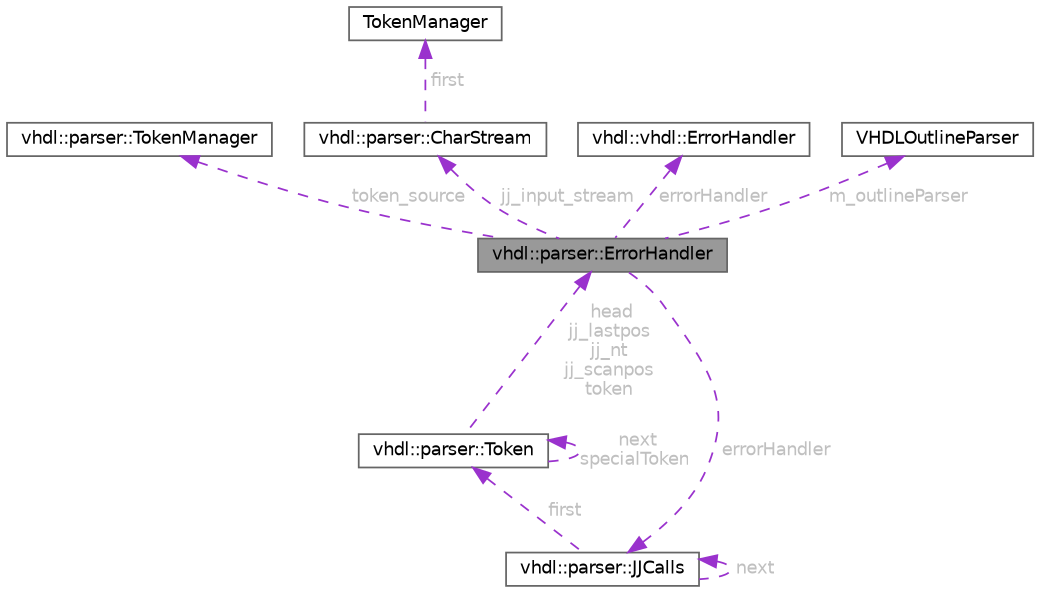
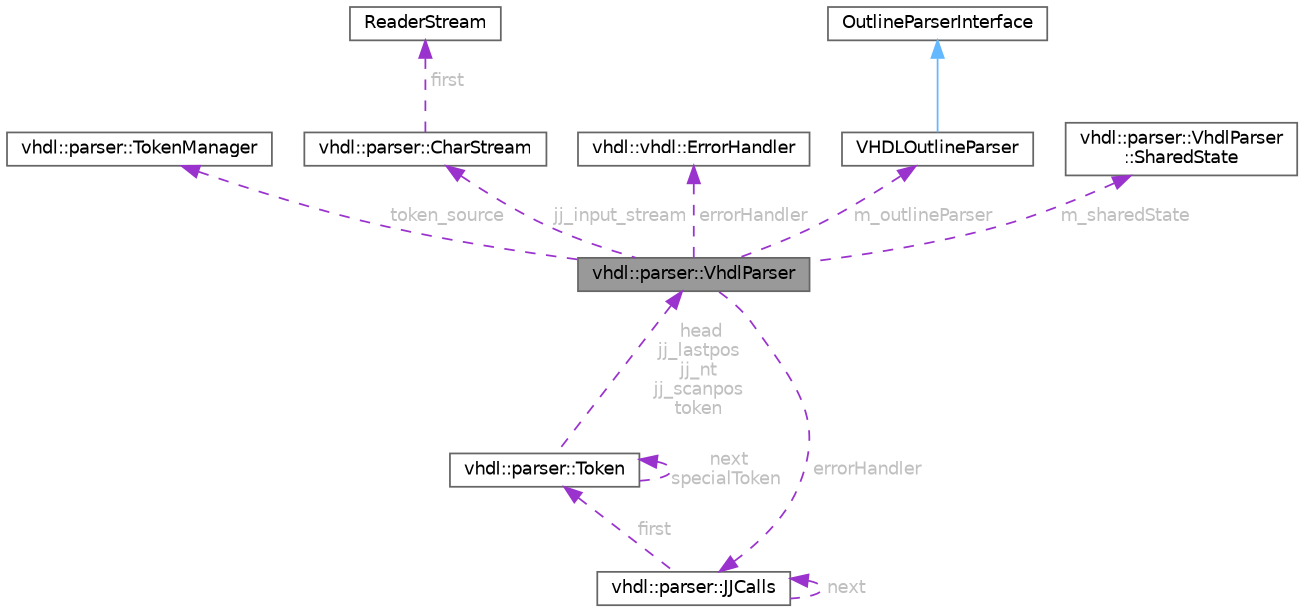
node "TokenManager": label "TokenManager" -> "ReaderStream"
node "OutlineParserInterface": added
node "vhdl::parser::VhdlParser ::SharedState": added
node "vhdl::parser::ErrorHandler": label "vhdl::parser::ErrorHandler" -> "vhdl::parser::VhdlParser"
